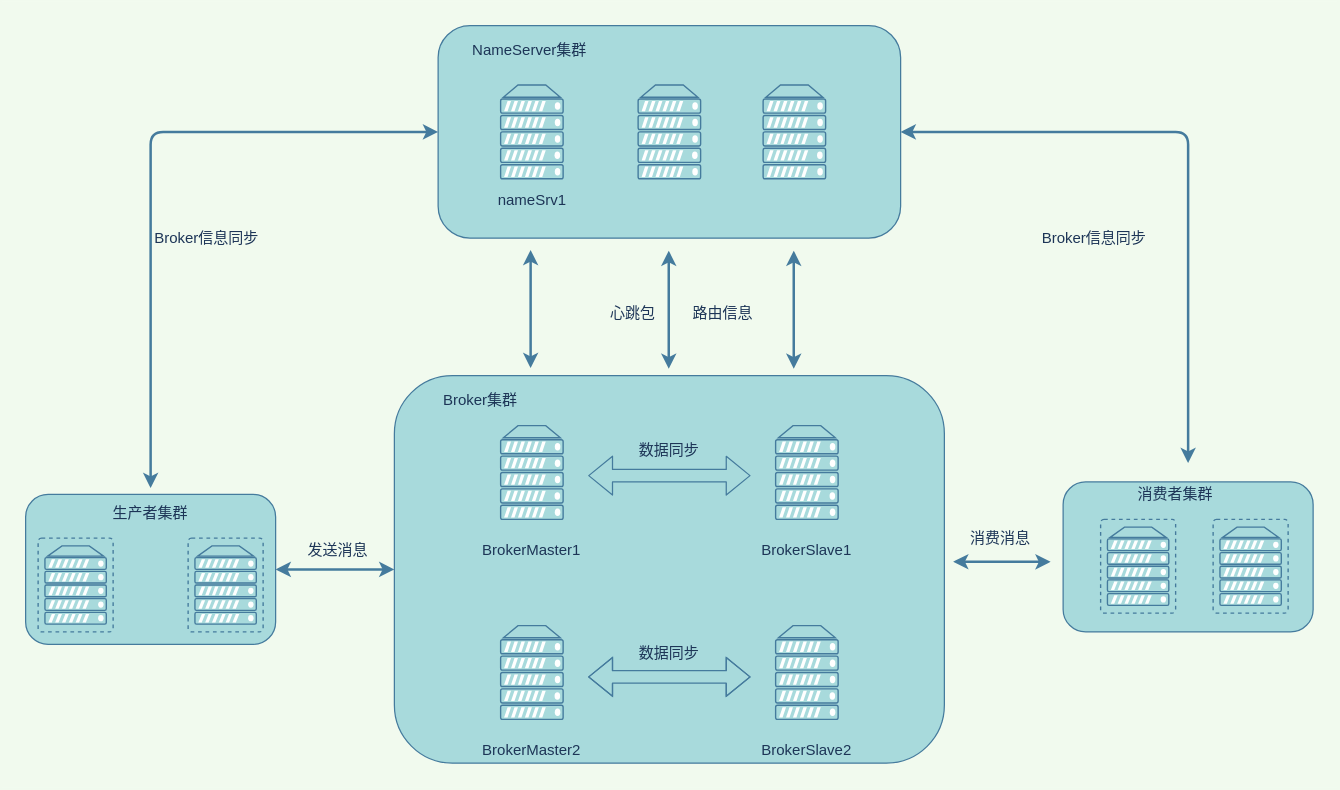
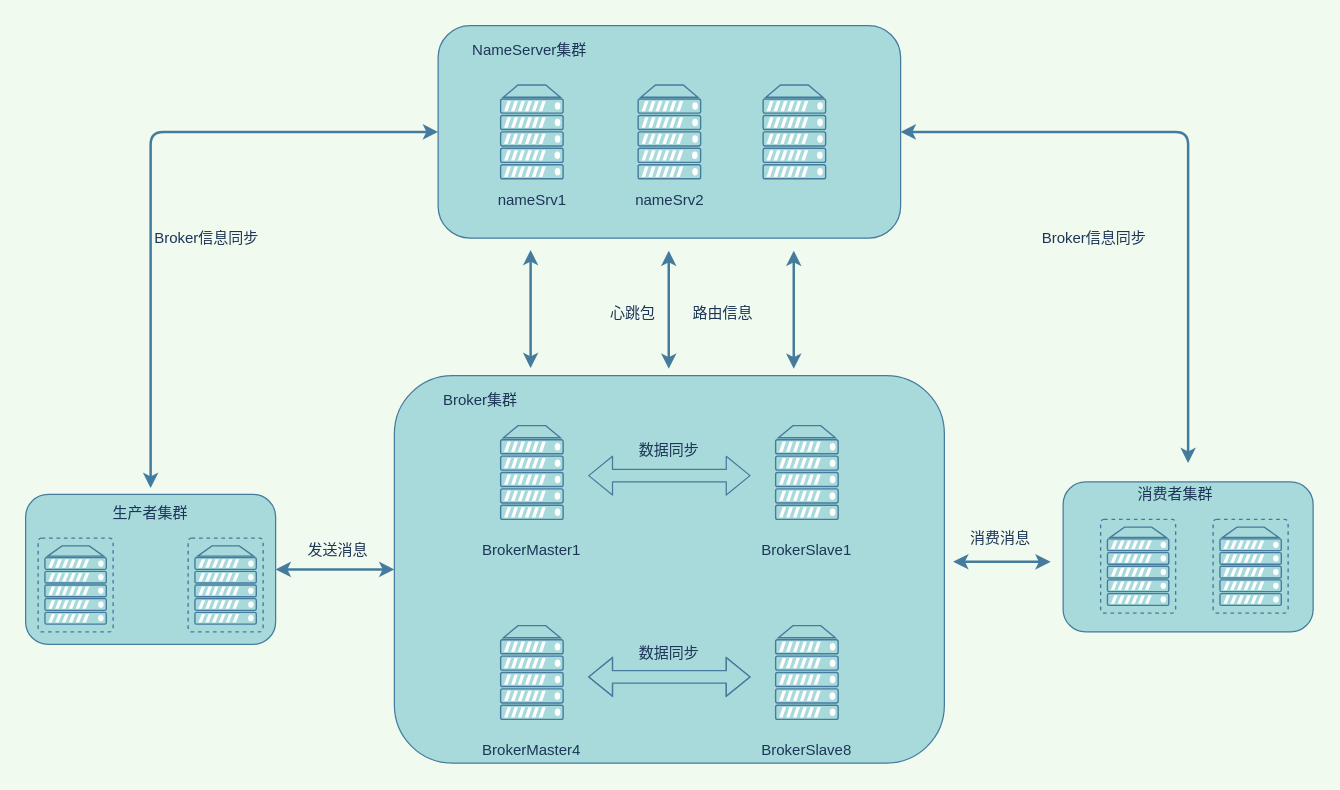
node "nameSrv2": added
node "BrokerMaster2": label "BrokerMaster2" -> "BrokerMaster4"
node "BrokerSlave2": label "BrokerSlave2" -> "BrokerSlave8"
